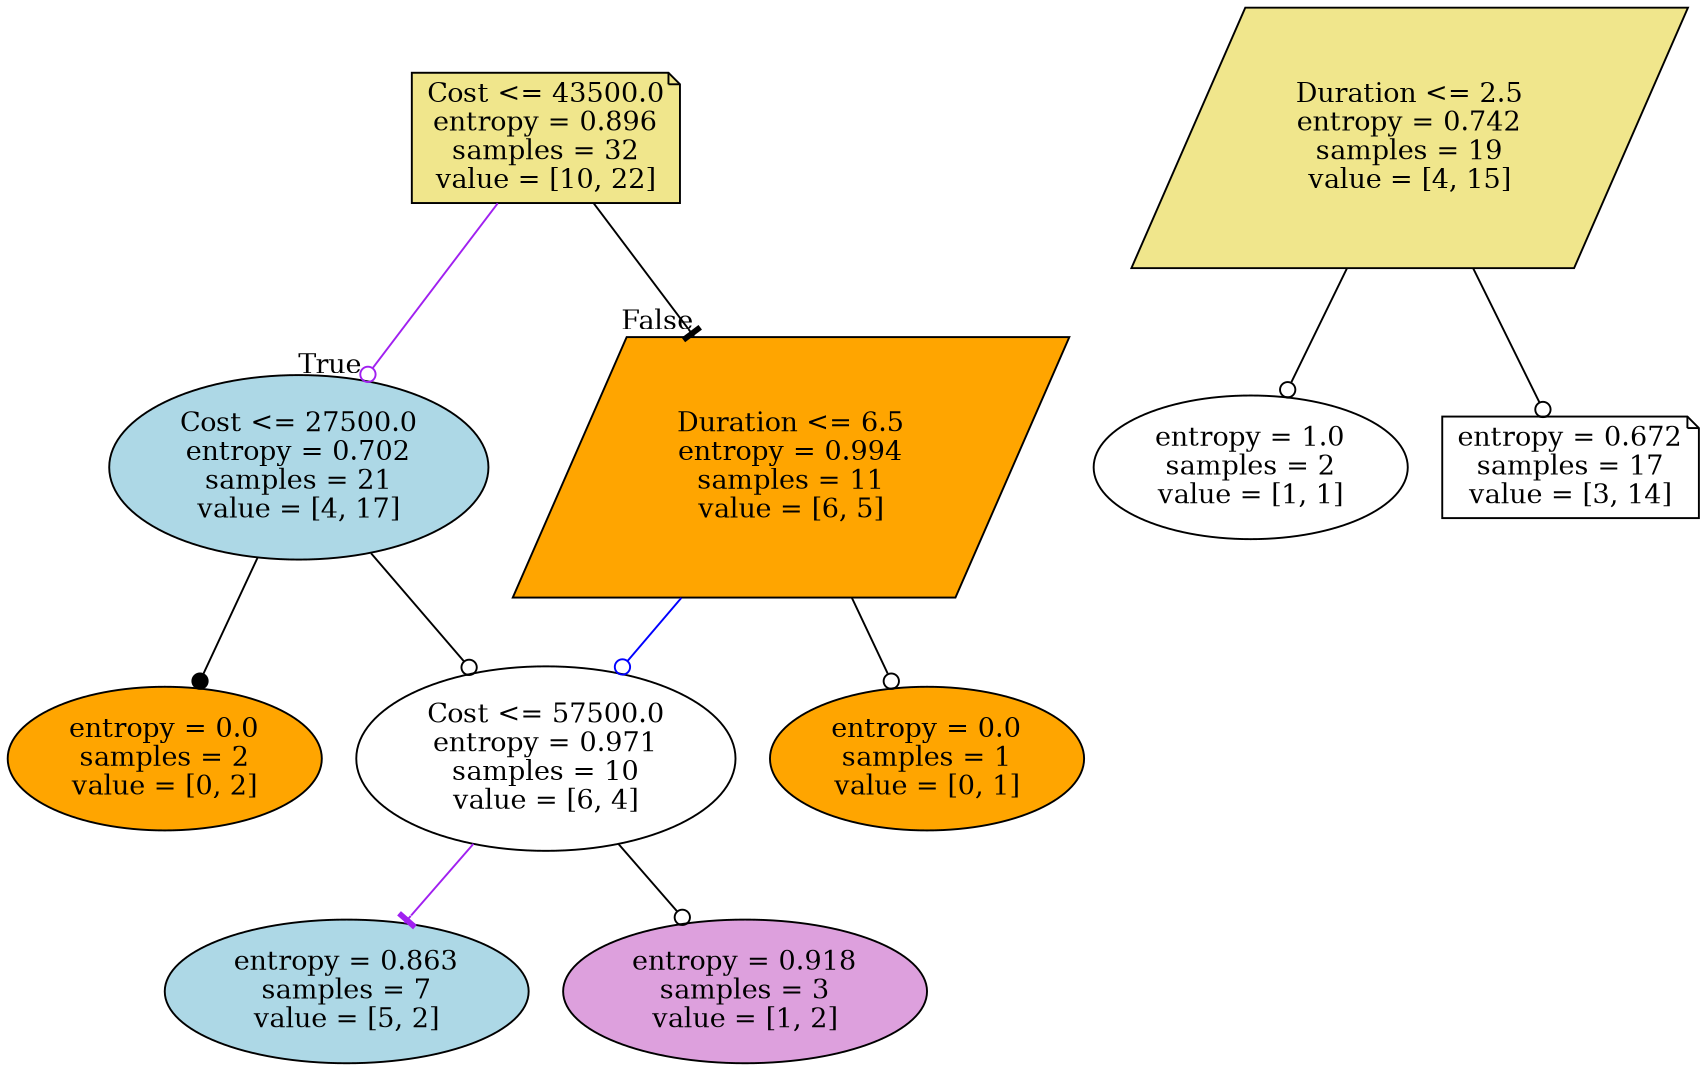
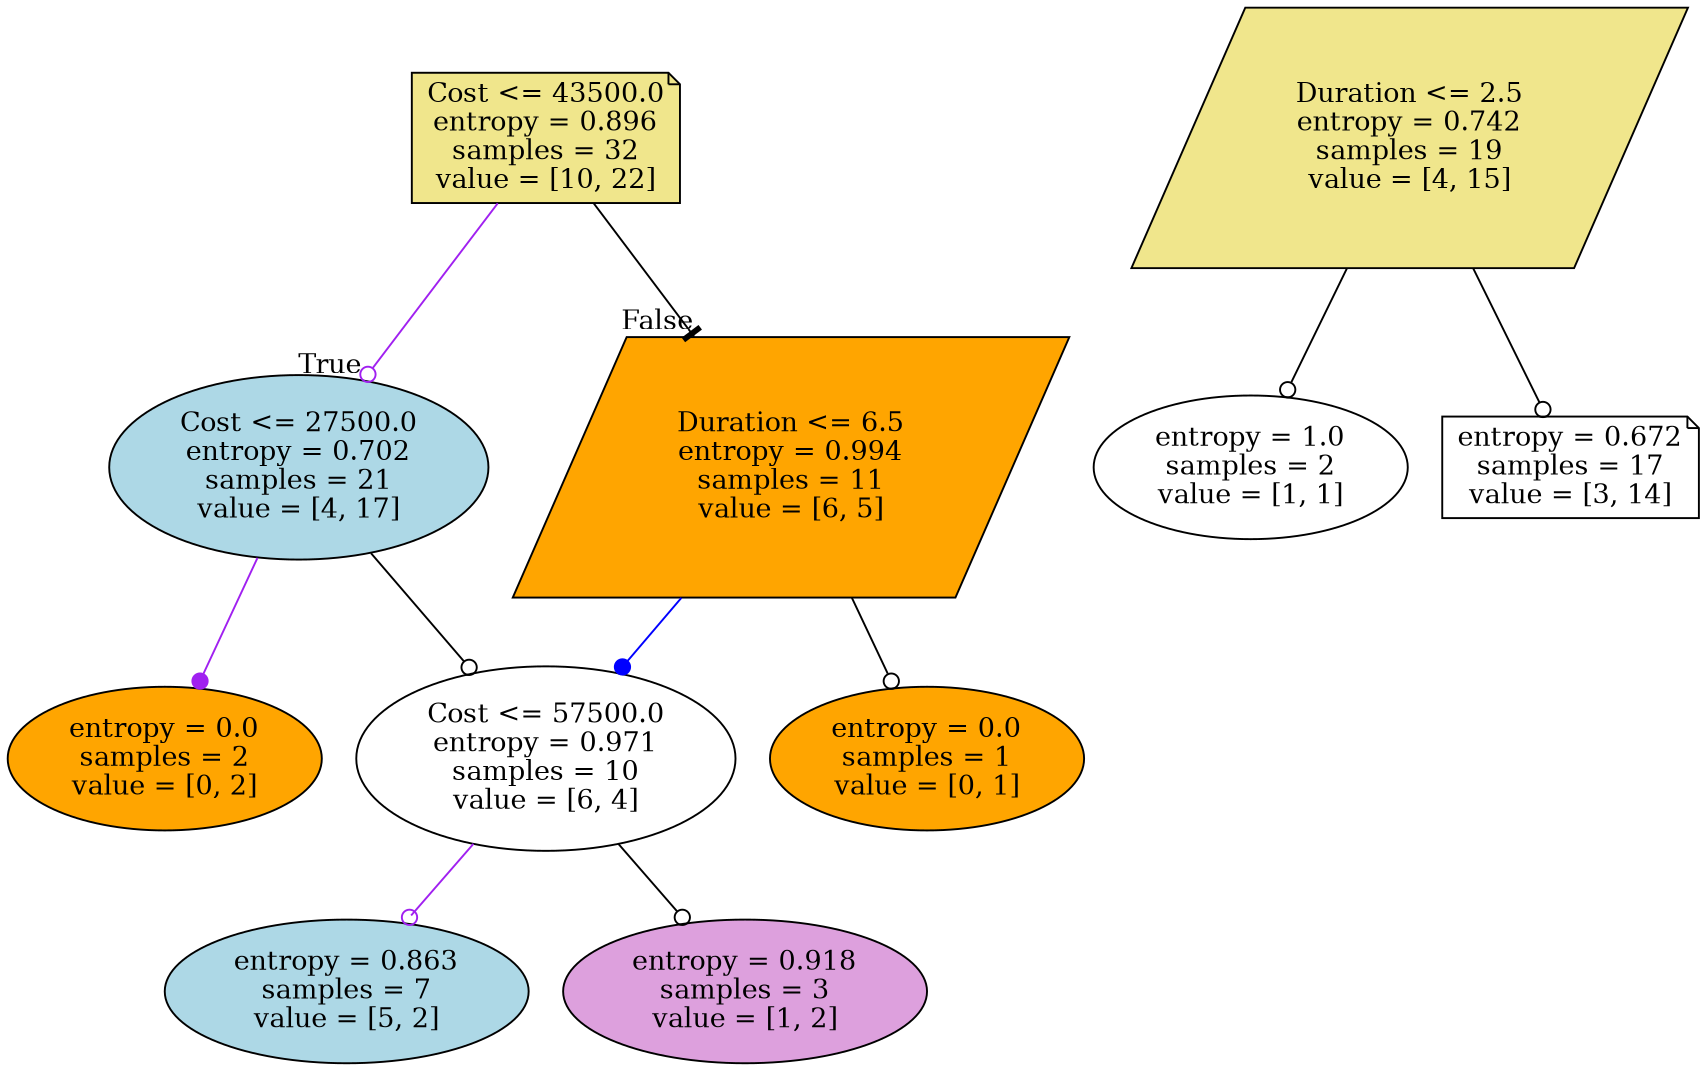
edge "Cost <= 27500.0 entropy = 0.702 samples = 21 value = [4, 17]" -> "entropy = 0.0 samples = 2 value = [0, 2]": color black -> purple
edge "Duration <= 6.5 entropy = 0.994 samples = 11 value = [6, 5]" -> "Cost <= 57500.0 entropy = 0.971 samples = 10 value = [6, 4]": arrowhead odot -> dot
edge "Cost <= 57500.0 entropy = 0.971 samples = 10 value = [6, 4]" -> "entropy = 0.863 samples = 7 value = [5, 2]": arrowhead tee -> odot
